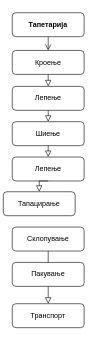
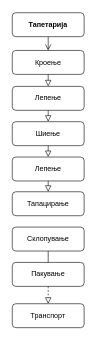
node "Тапацирање": moved (39, 204) -> (48, 204)
edge "Пакување" -> "Транспорт": style solid -> dashed
